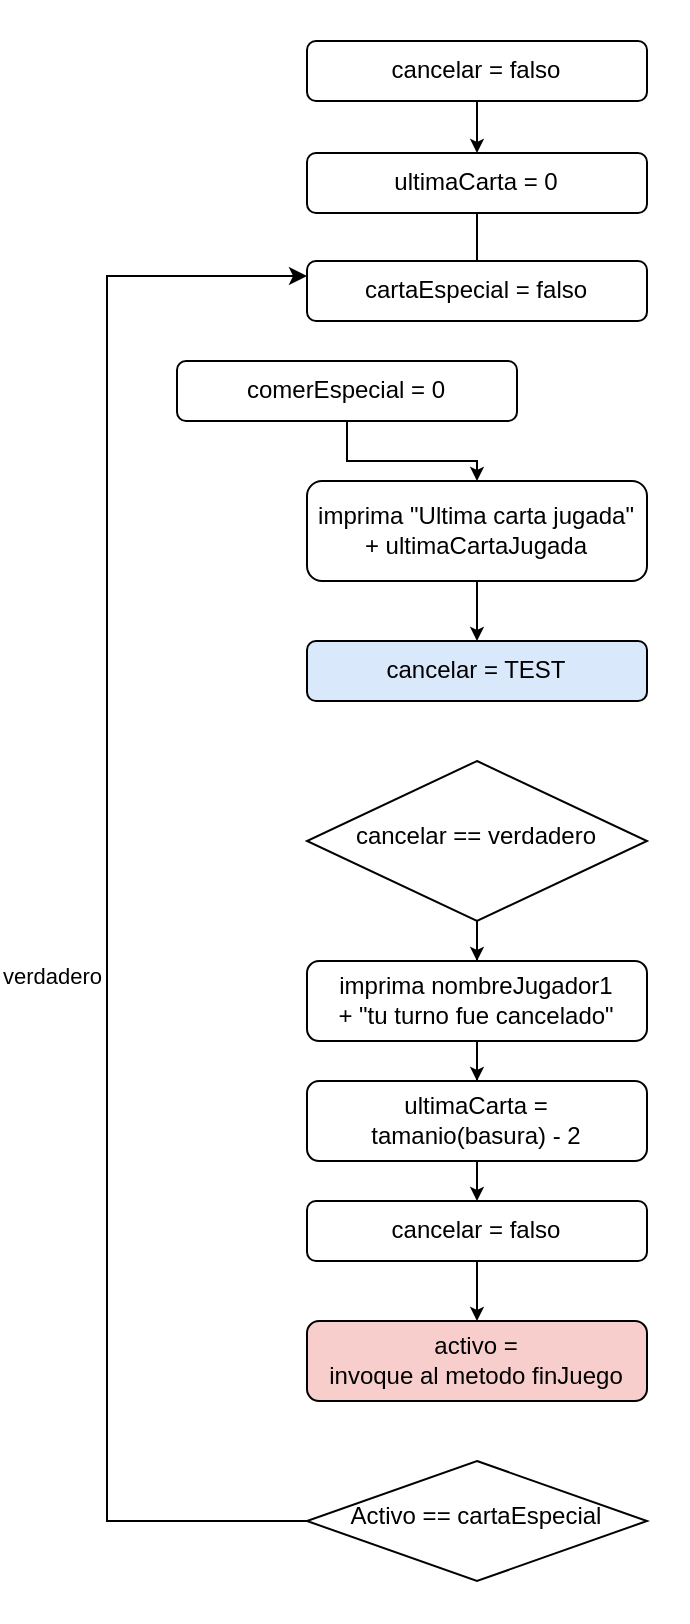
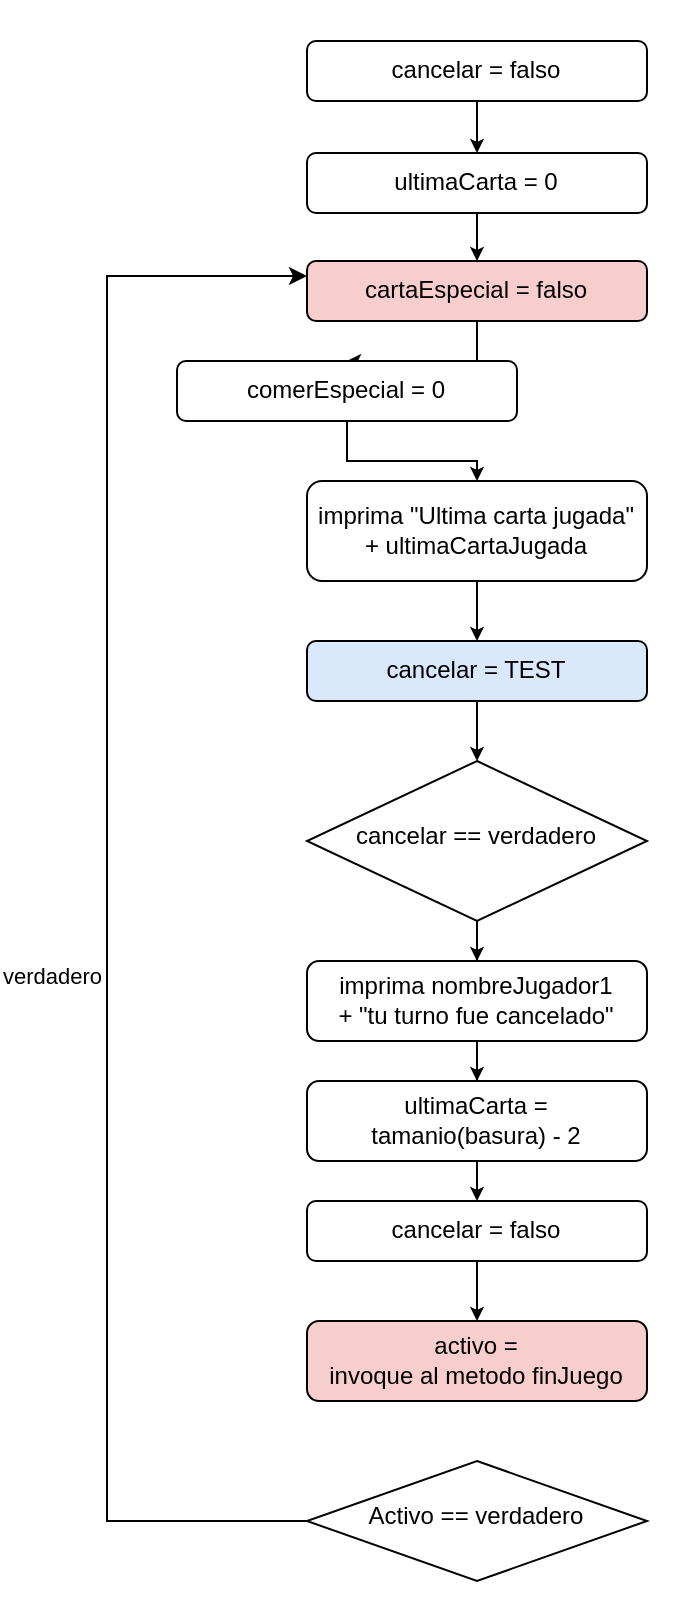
edge "ultimaCarta = 0" -- "cartaEspecial = falso": arrowhead none -> classic
node "cartaEspecial = falso": fillcolor #ffffff -> #f8cecc
edge "cartaEspecial = falso" -> "comerEspecial = 0": added
edge "cancelar = TEST" -> "cancelar == verdadero": added
node "Activo == cartaEspecial": label "Activo == cartaEspecial" -> "Activo == verdadero"
